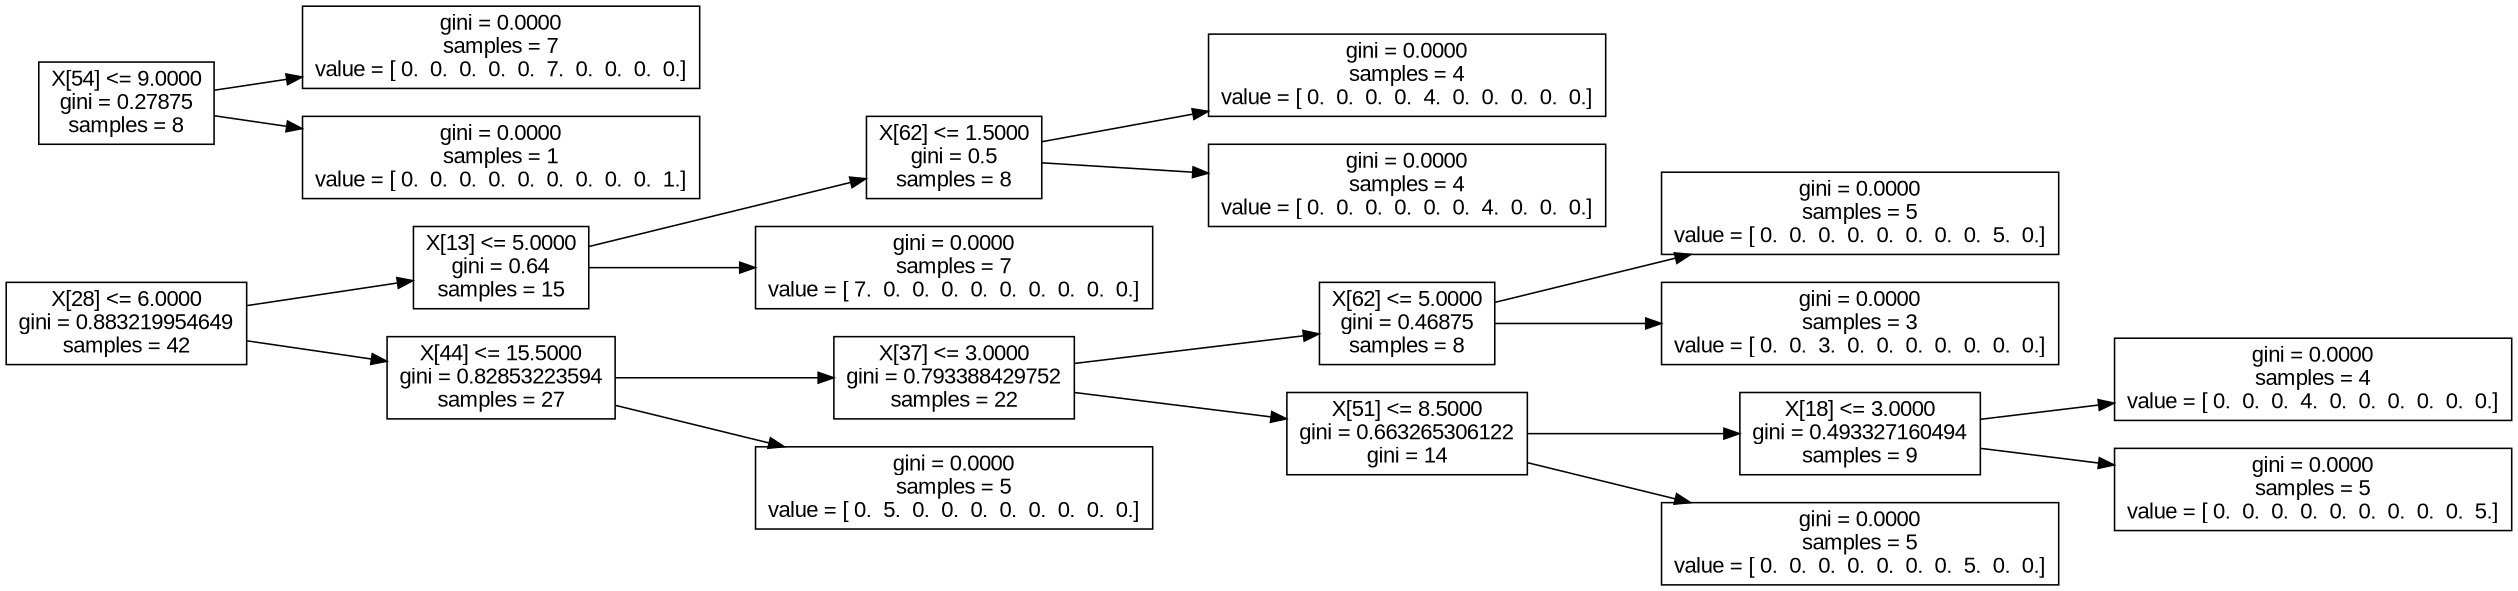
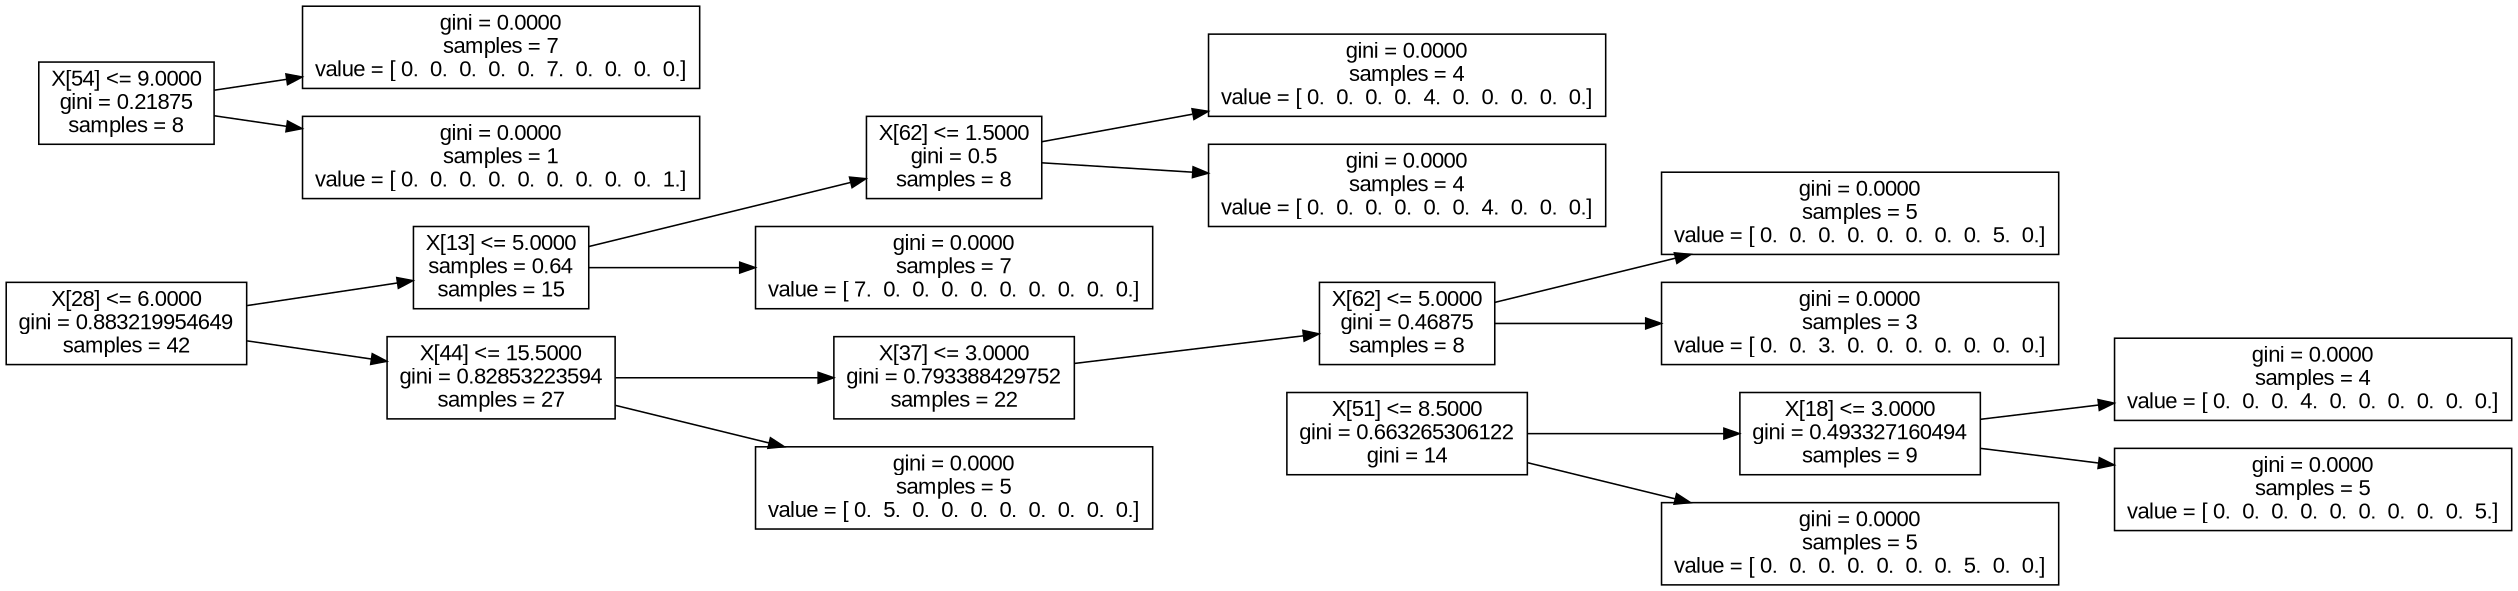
node "X[54] <= 9.0000 gini = 0.27875 samples = 8": label "X[54] <= 9.0000 gini = 0.27875 samples = 8" -> "X[54] <= 9.0000 gini = 0.21875 samples = 8"
node "X[13] <= 5.0000 gini = 0.64 samples = 15": label "X[13] <= 5.0000 gini = 0.64 samples = 15" -> "X[13] <= 5.0000 samples = 0.64 samples = 15"
edge "X[37] <= 3.0000 gini = 0.793388429752 samples = 22" -> "X[51] <= 8.5000 gini = 0.663265306122 gini = 14": removed
